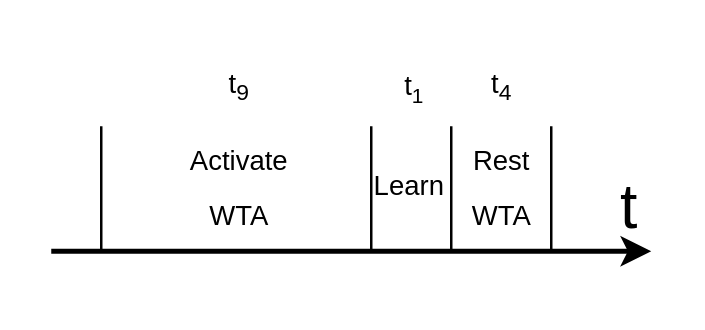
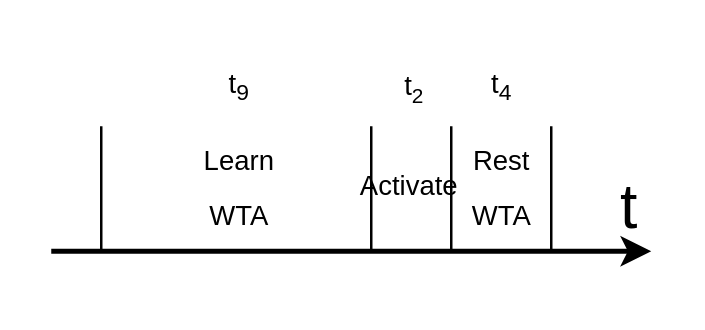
node "t1": label "t1" -> "t2"
node "Learn": label "Learn" -> "Activate"
node "Activate WTA": label "Activate WTA" -> "Learn WTA"
